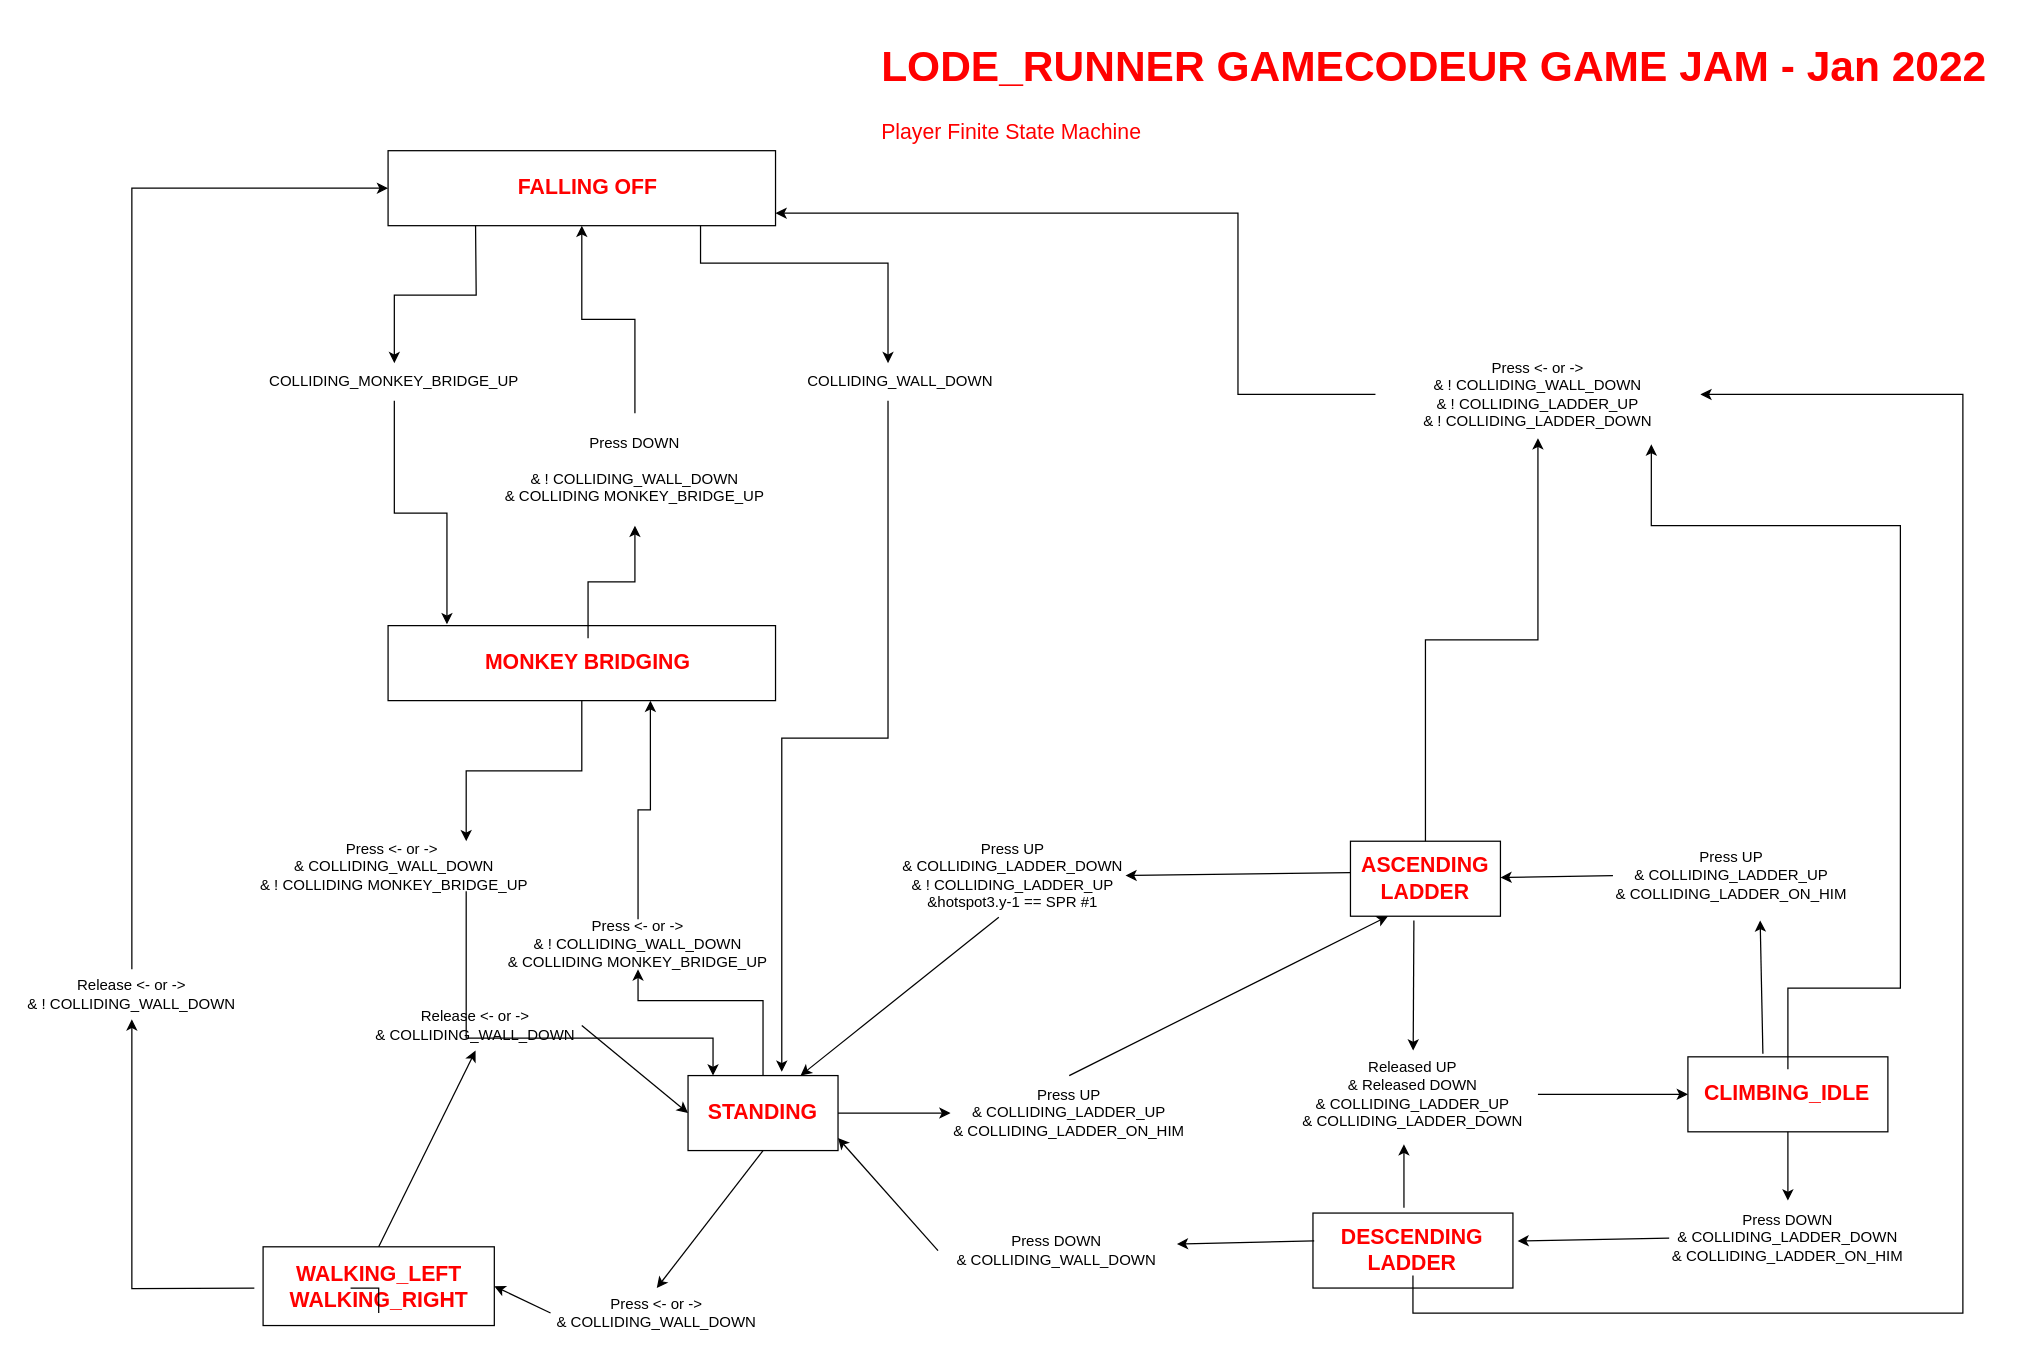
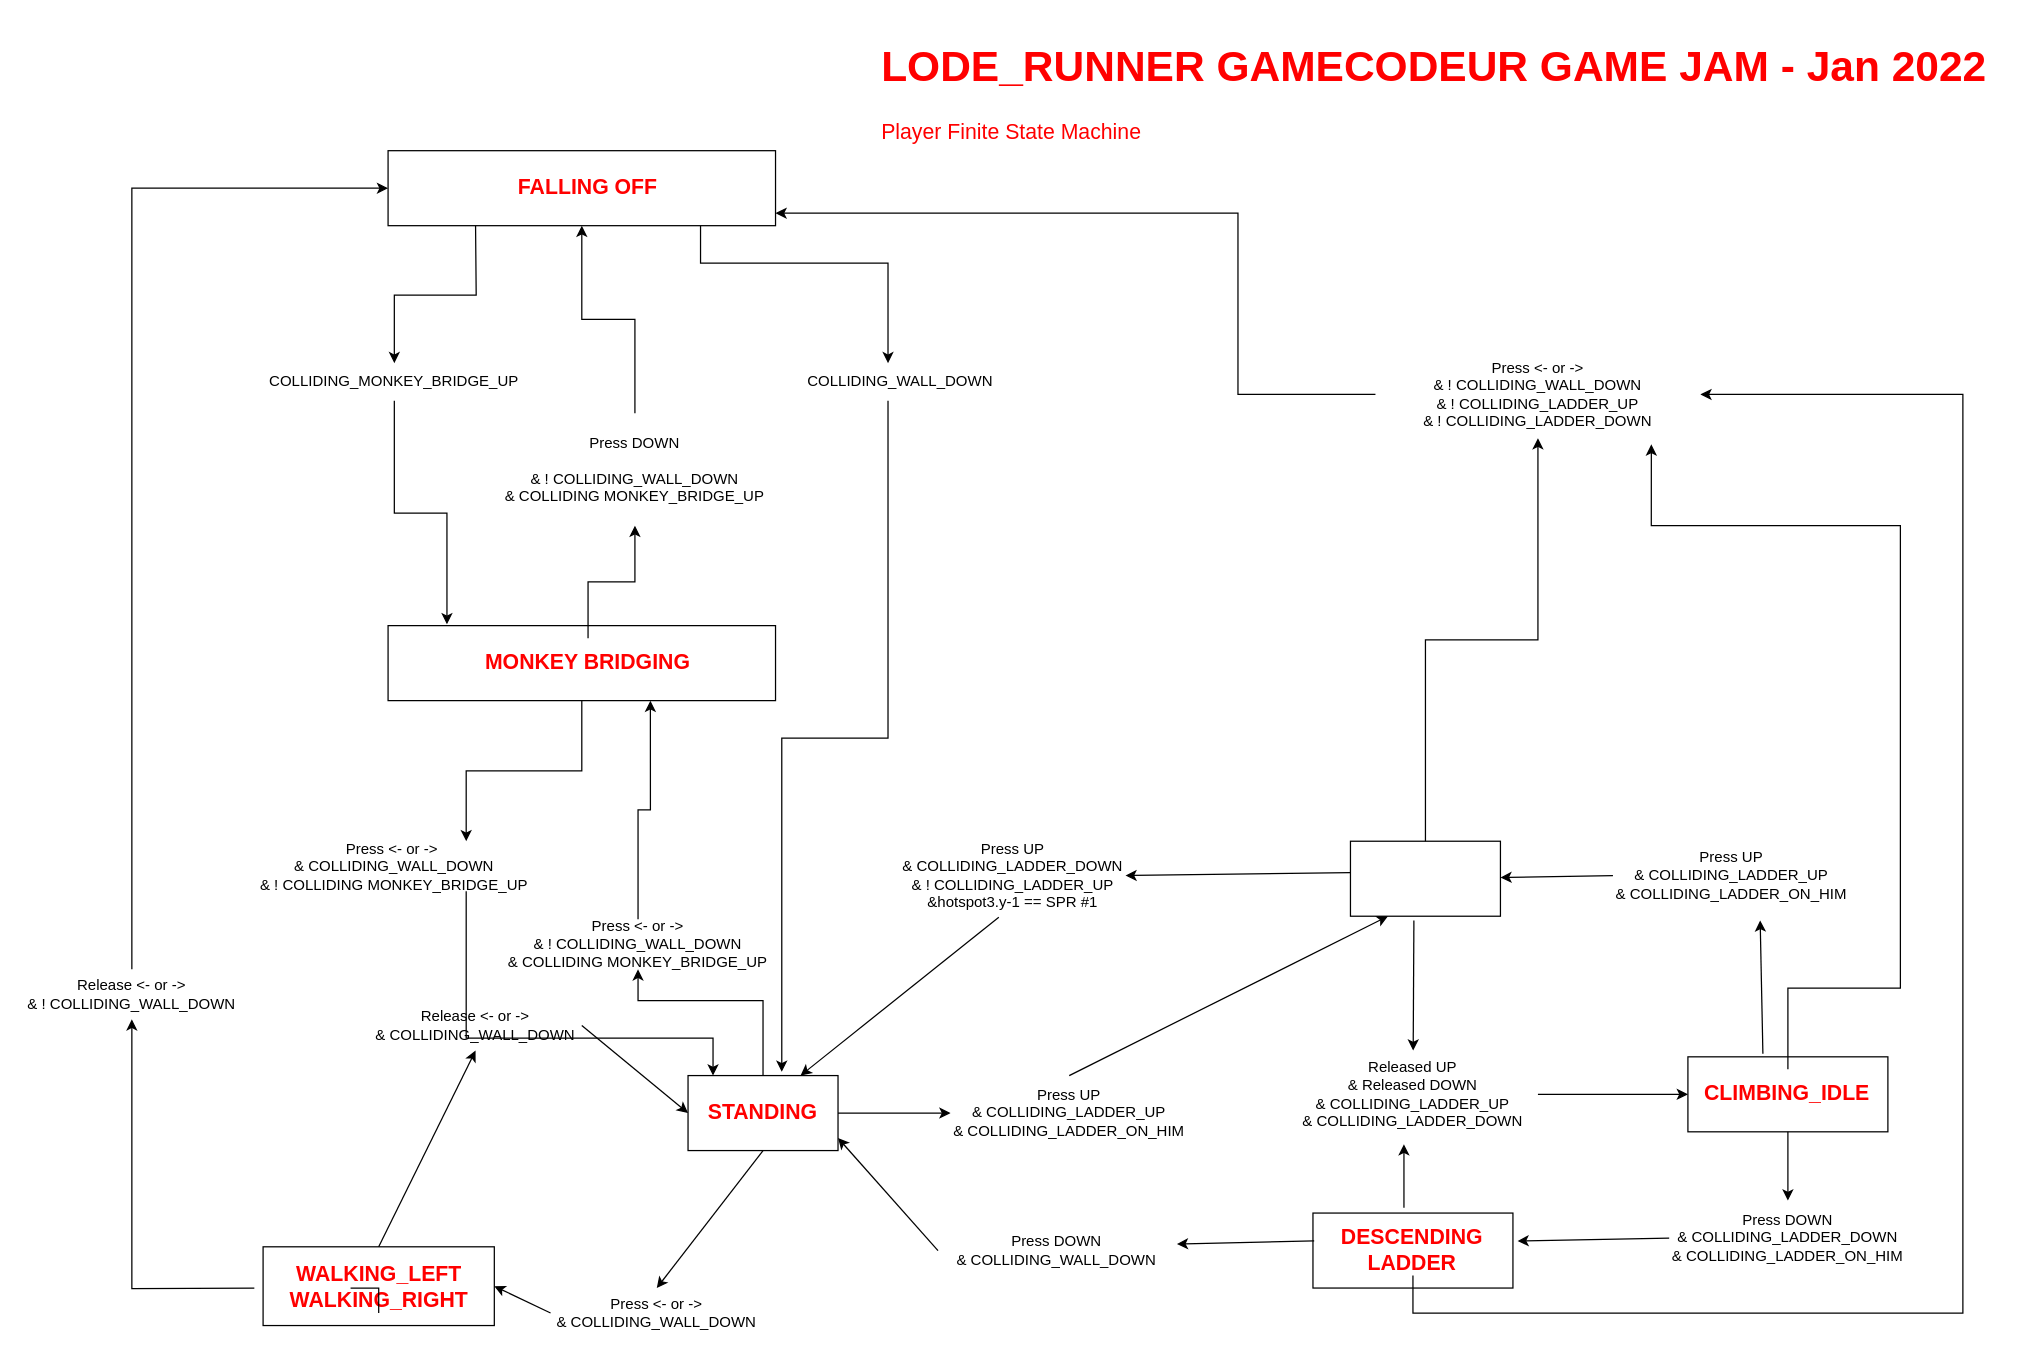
node "ASCENDING LADDER": removed
